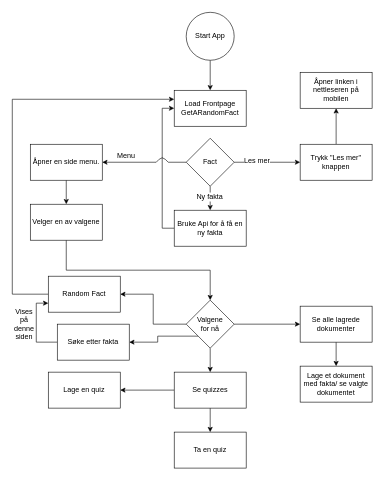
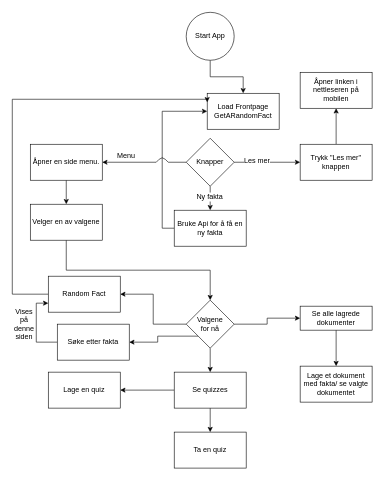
node "Load Frontpage GetARandomFact": moved (210, 108) -> (243, 111)
node "Fact": label "Fact" -> "Knapper"
node "Se alle lagrede dokumenter": size 72x36 -> 72x24
